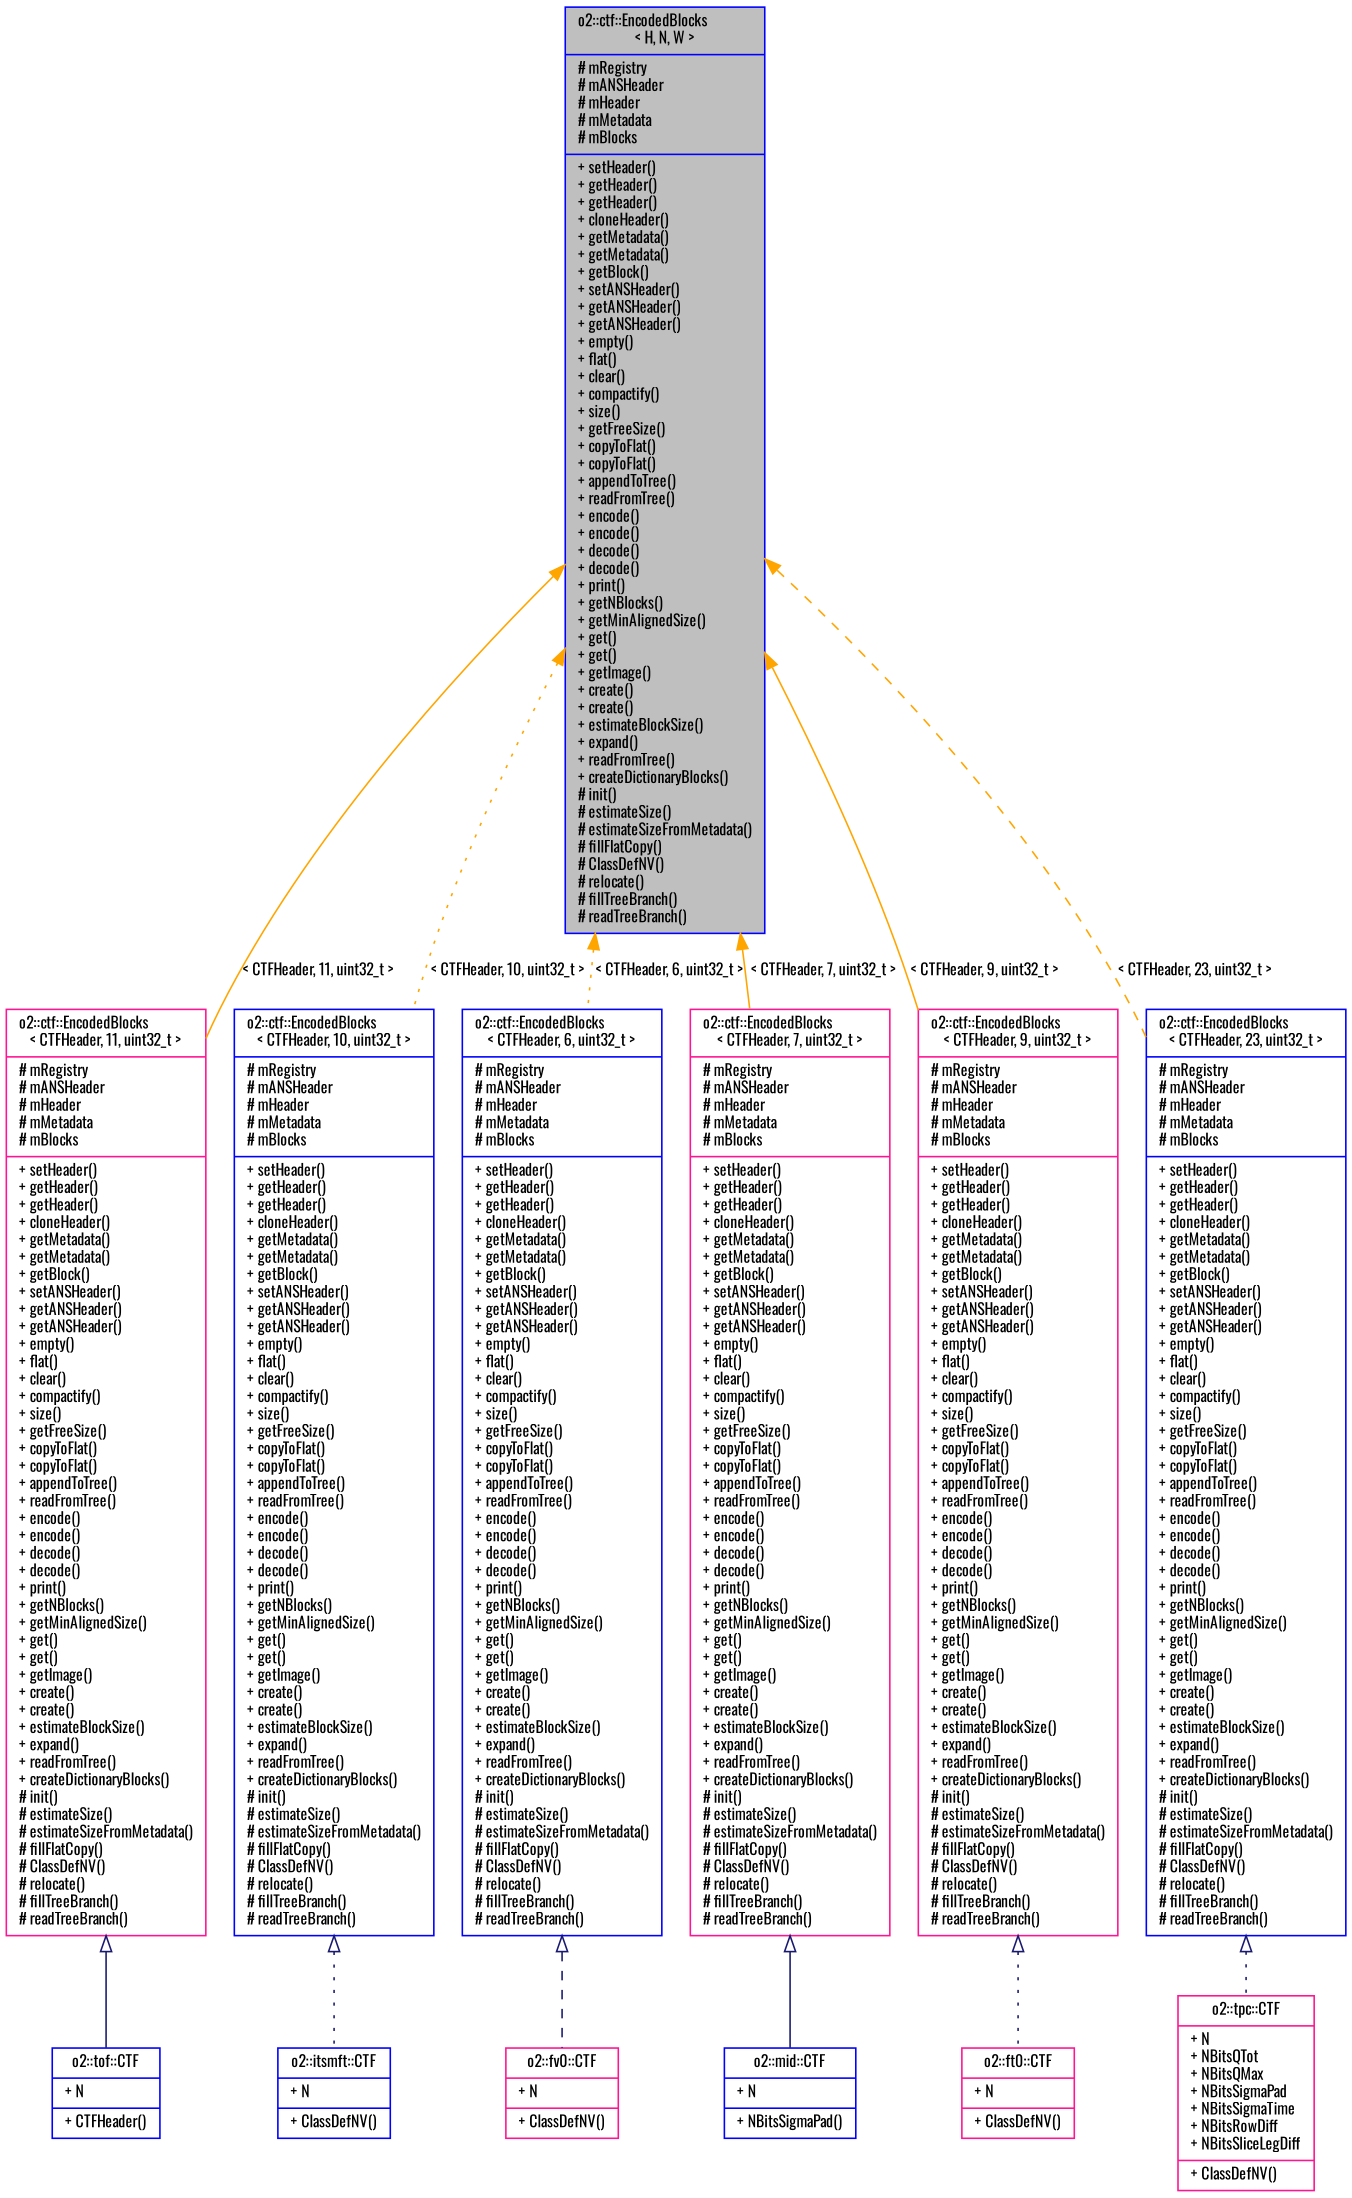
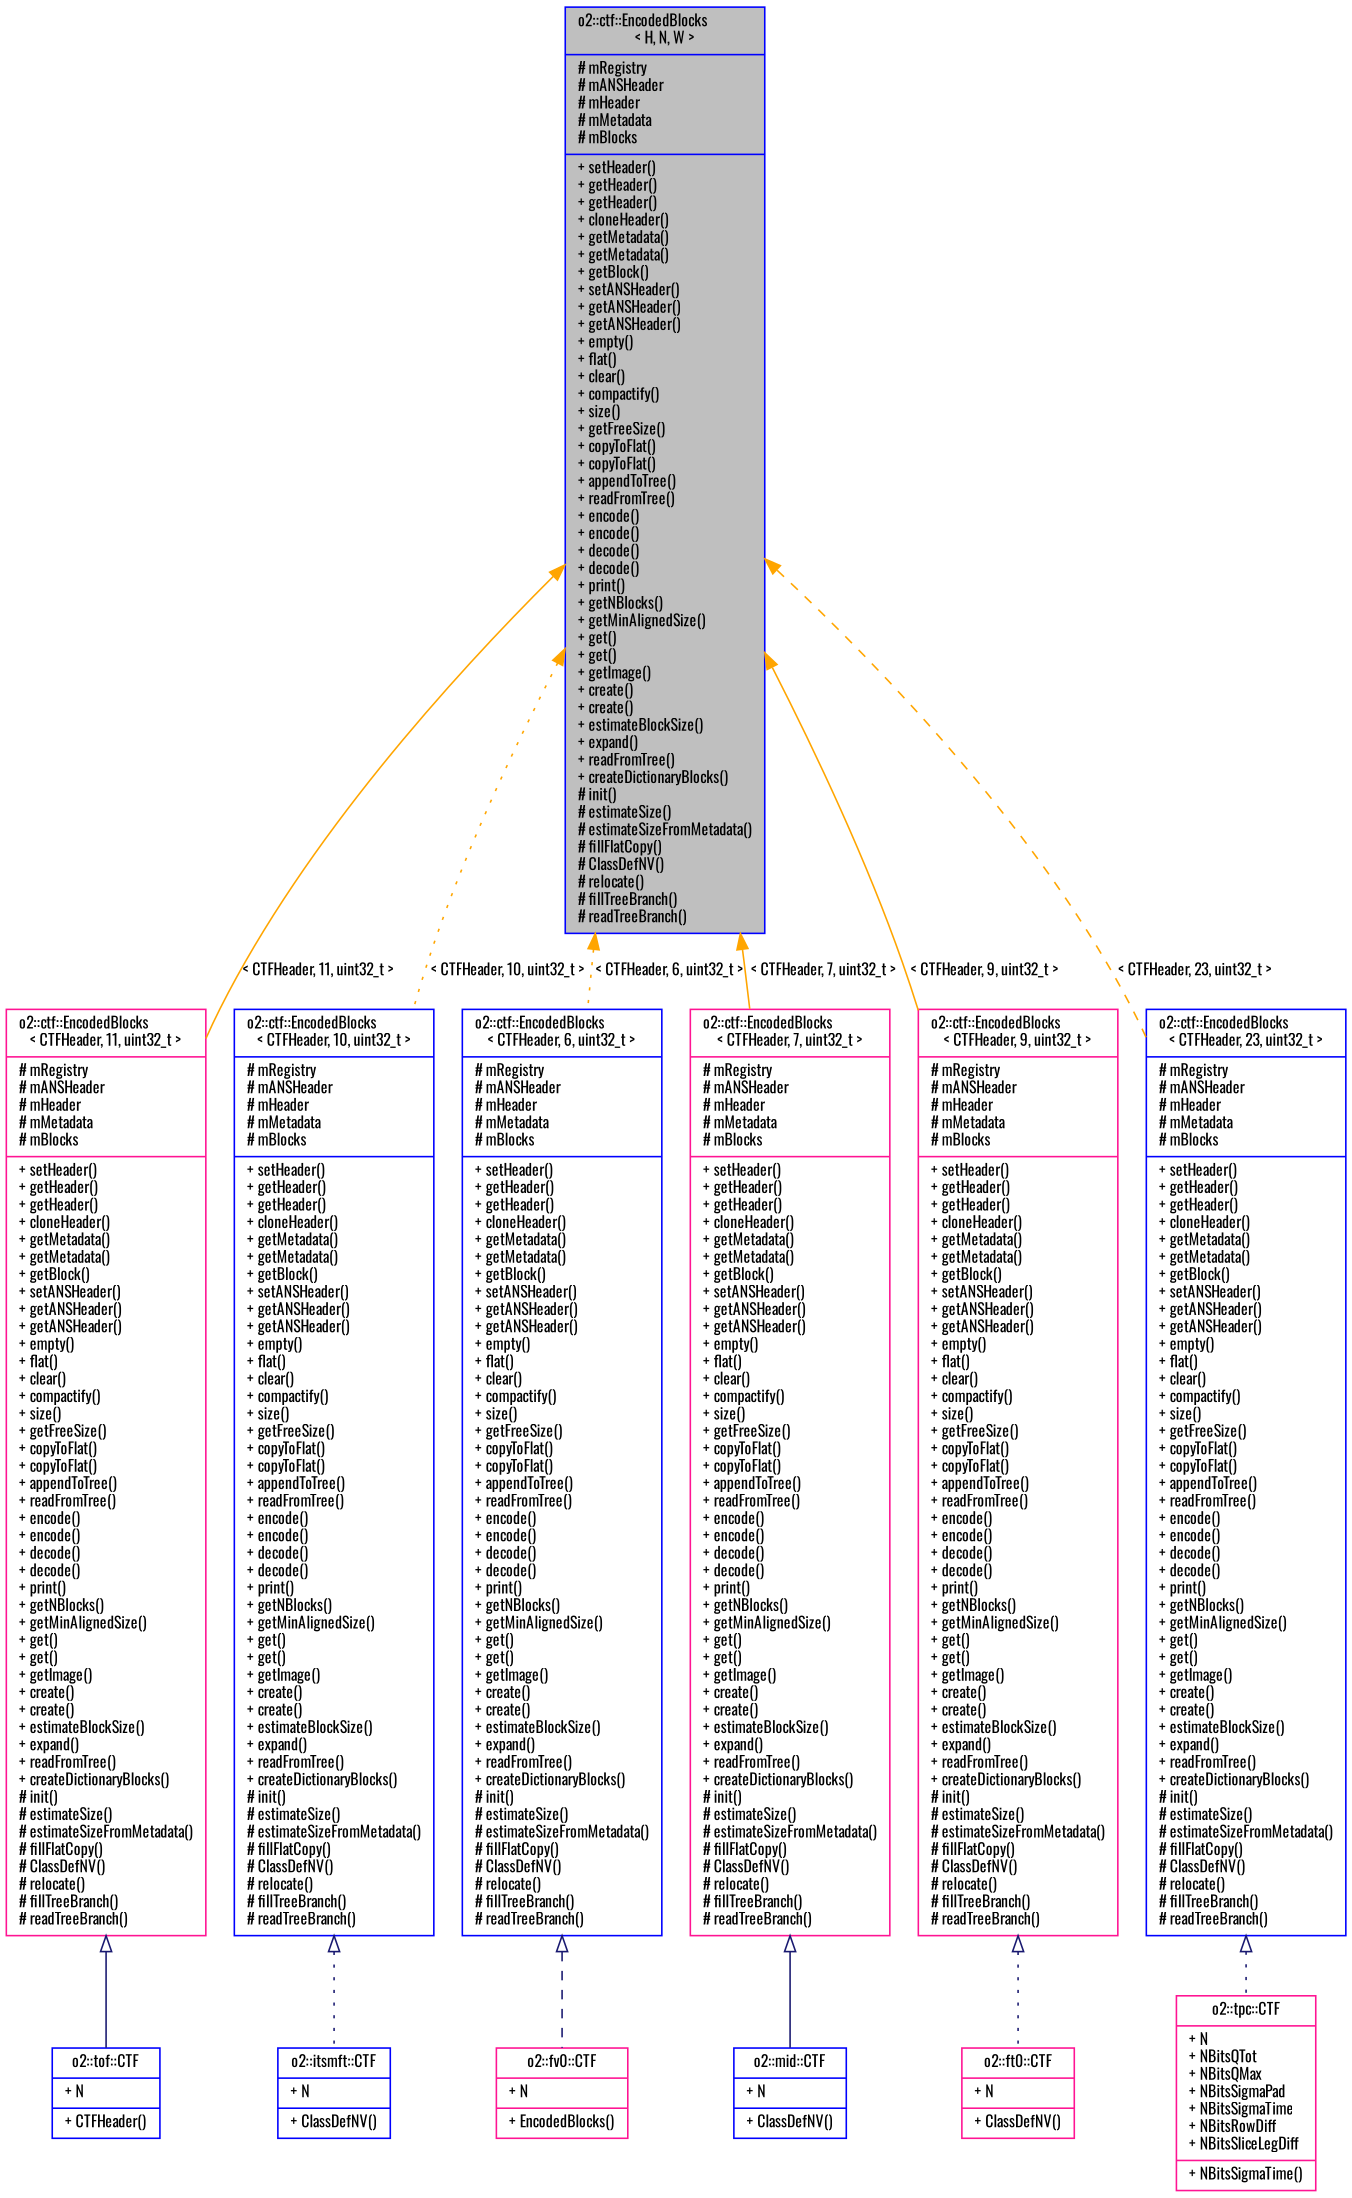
node "o2::fv0::CTF": text "+ ClassDefNV()" -> "+ EncodedBlocks()"
node "o2::mid::CTF": text "+ NBitsSigmaPad()" -> "+ ClassDefNV()"
node "o2::tpc::CTF": text "+ ClassDefNV()" -> "+ NBitsSigmaTime()"
